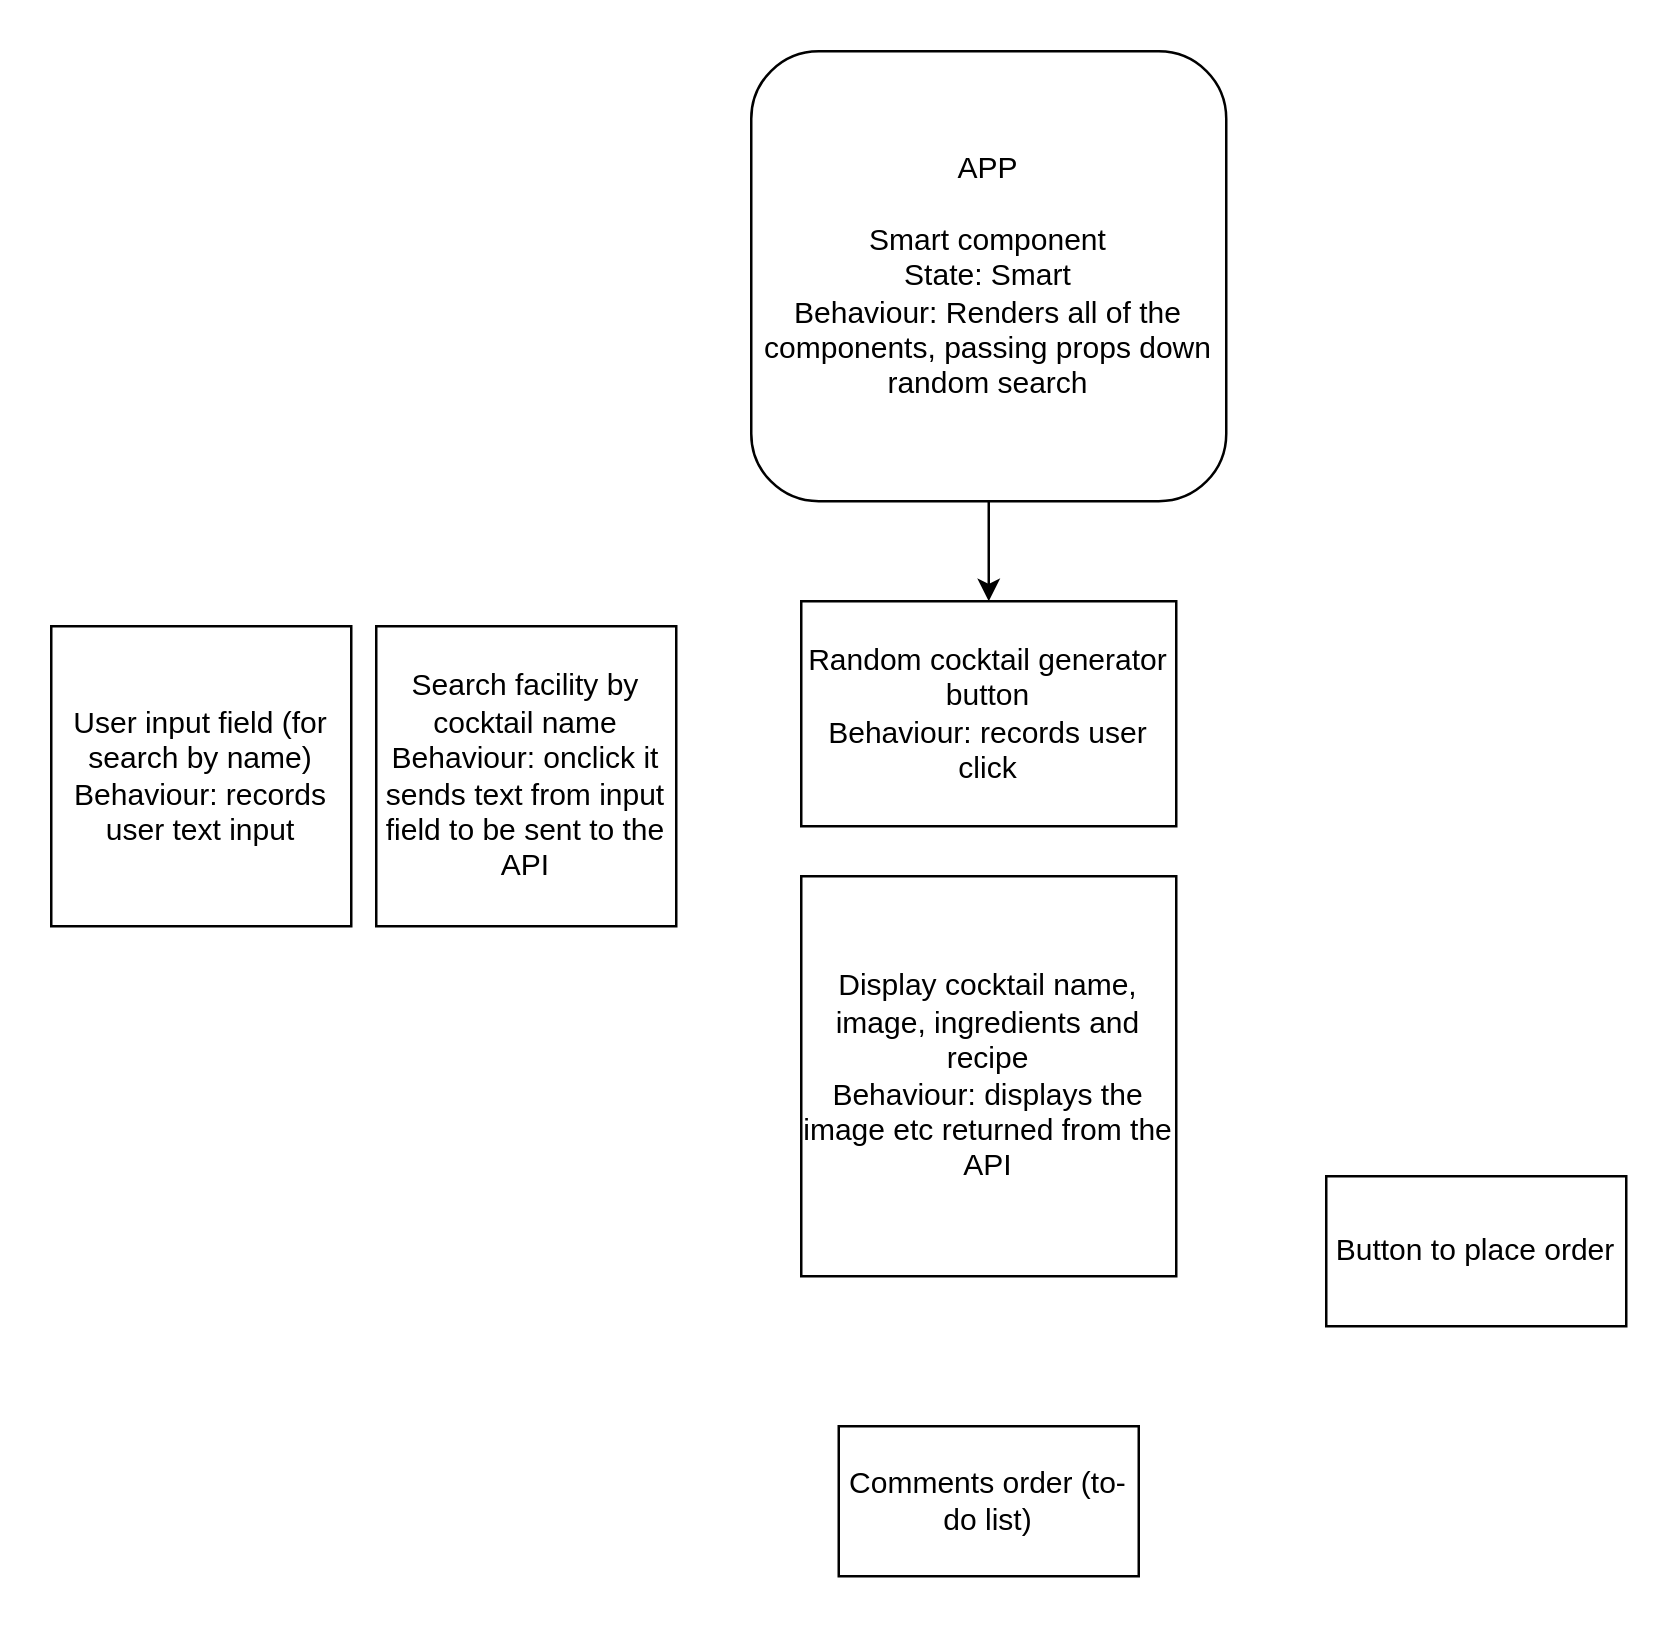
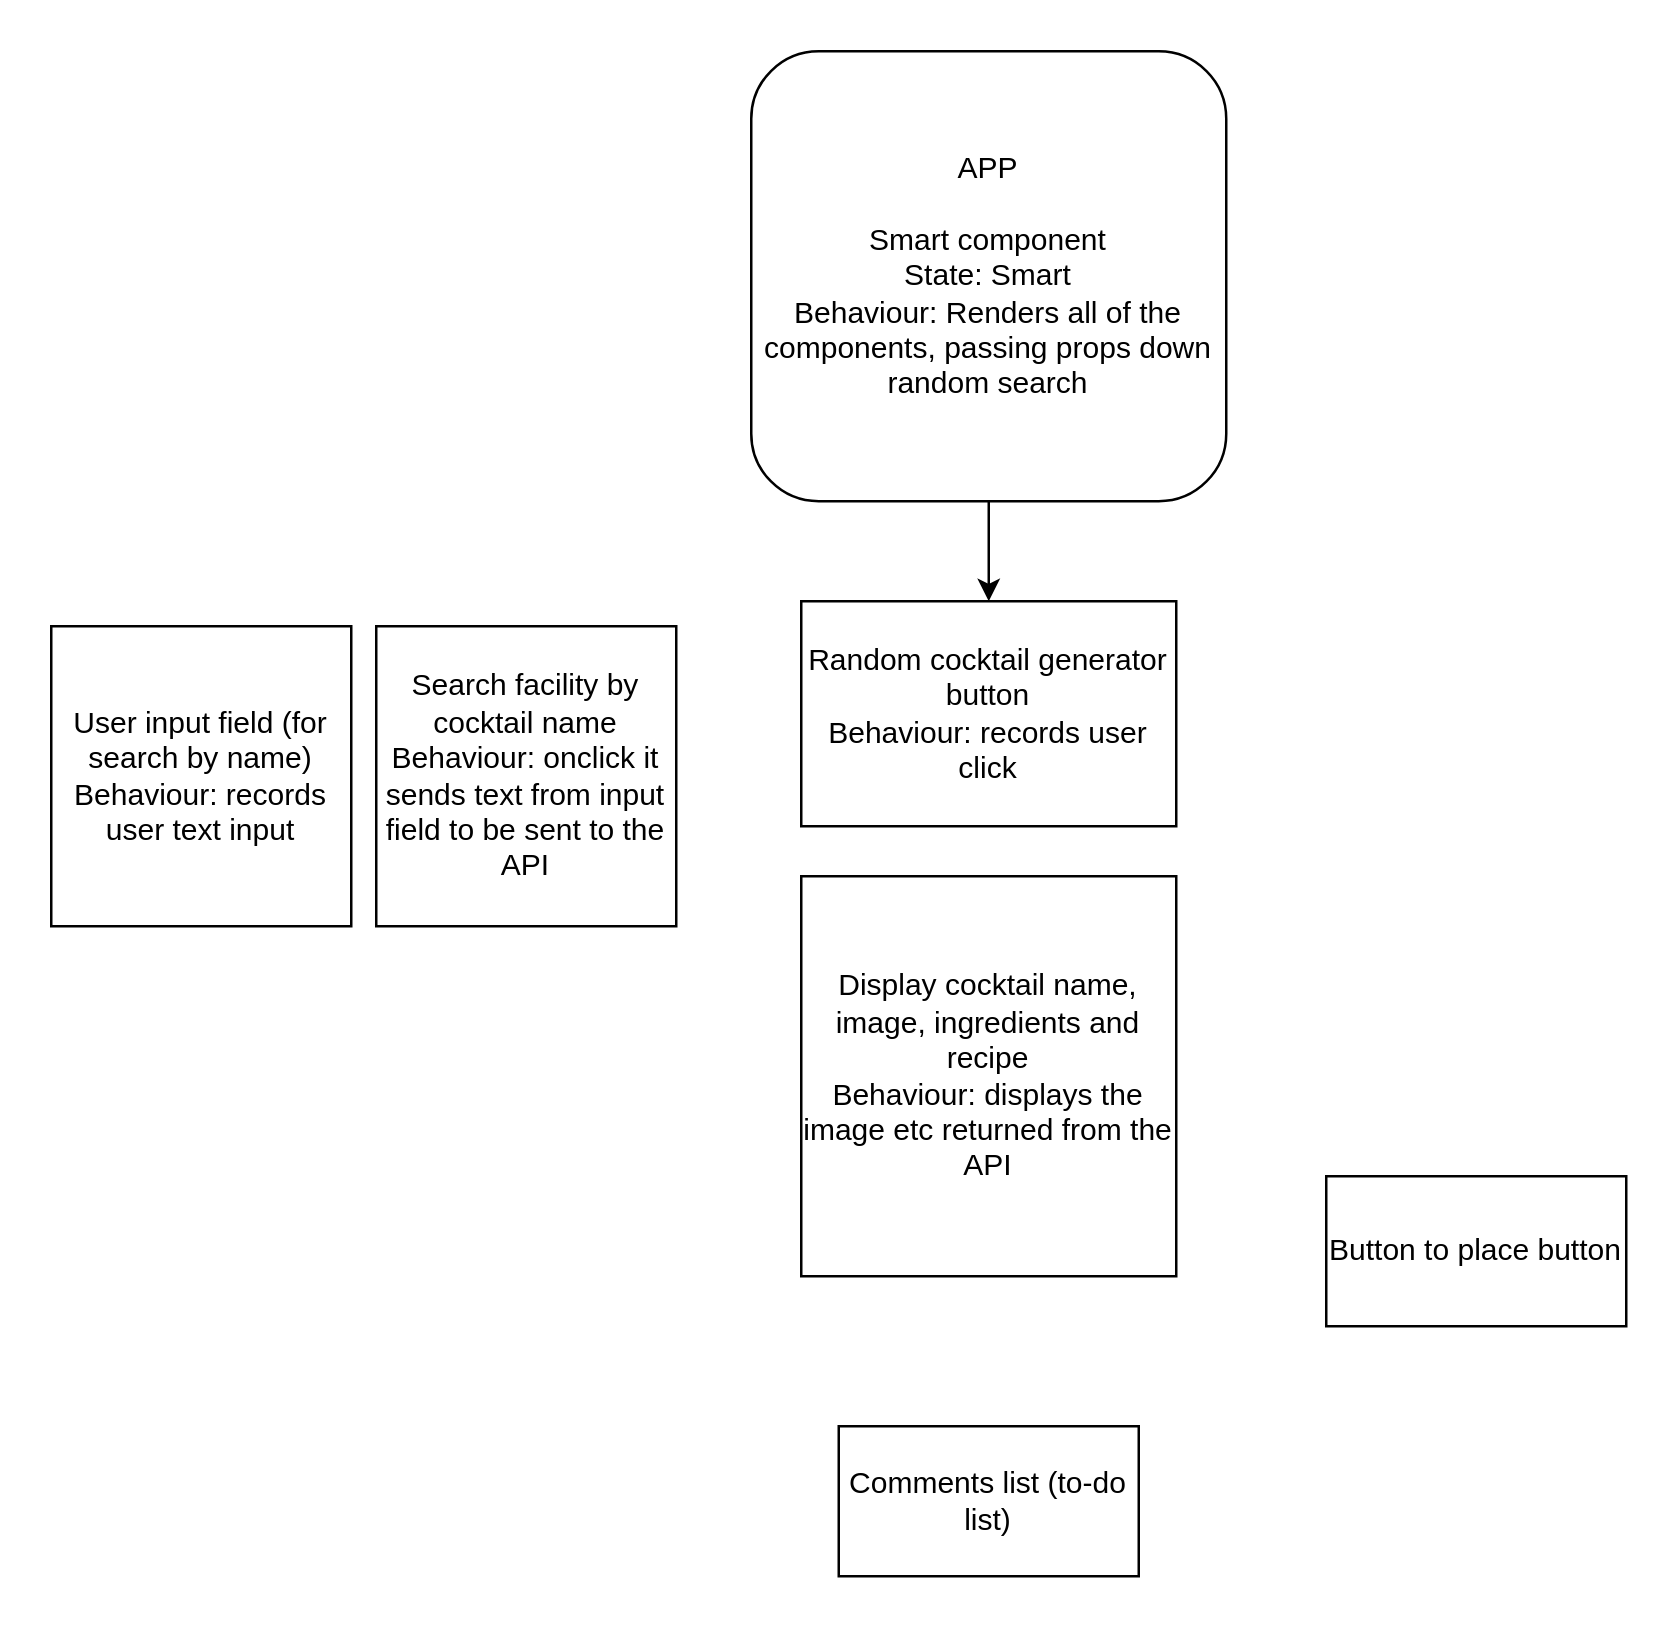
node "Button to place order": label "Button to place order" -> "Button to place button"
node "Comments order (to-do list)": label "Comments order (to-do list)" -> "Comments list (to-do list)"
